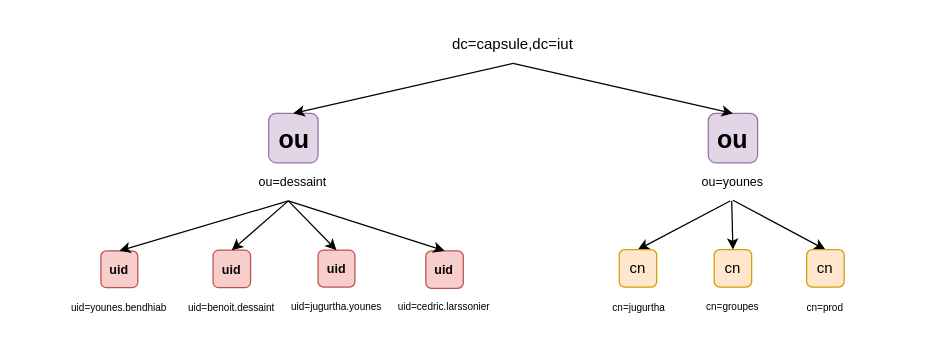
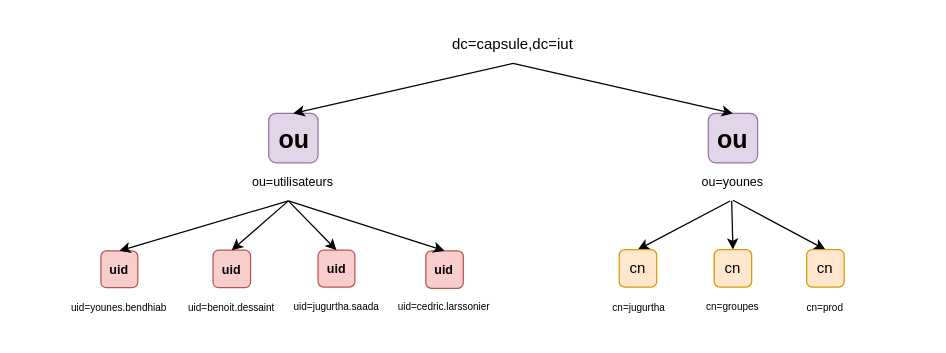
node "ou=dessaint": label "ou=dessaint" -> "ou=utilisateurs"
node "uid=jugurtha.younes": label "uid=jugurtha.younes" -> "uid=jugurtha.saada"
